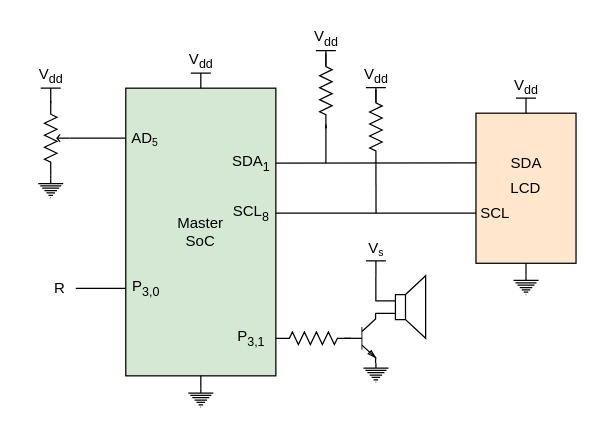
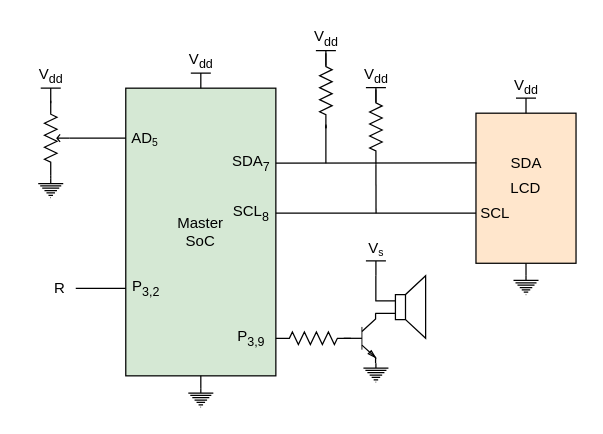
node "SDA1": label "SDA1" -> "SDA7"
node "P3,0": label "P3,0" -> "P3,2"
node "P3,1": label "P3,1" -> "P3,9"
